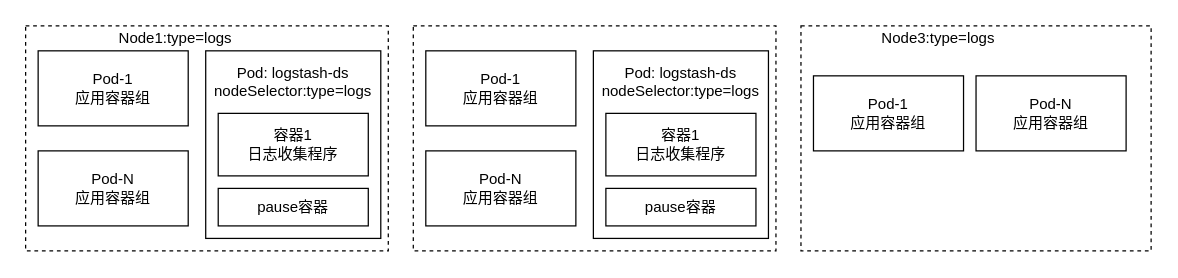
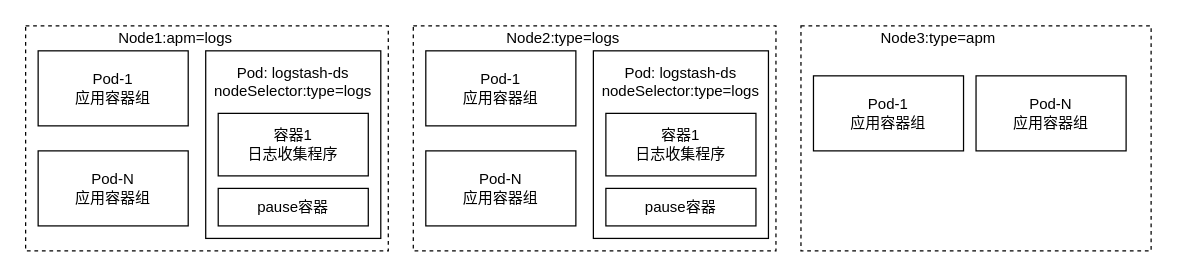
node "Node1:type=logs": label "Node1:type=logs" -> "Node1:apm=logs"
node "Node2:type=logs": added
node "Node3:type=logs": label "Node3:type=logs" -> "Node3:type=apm"
